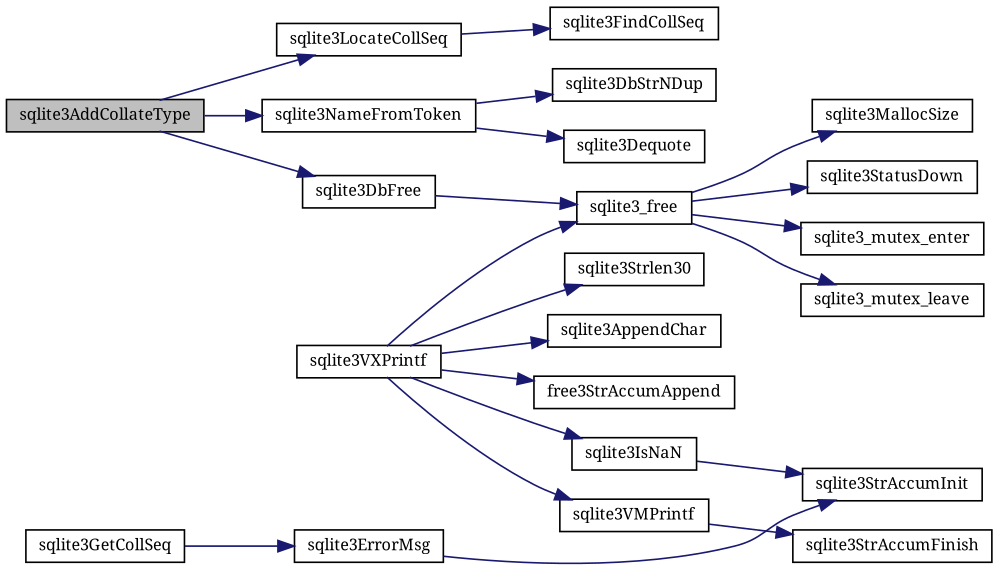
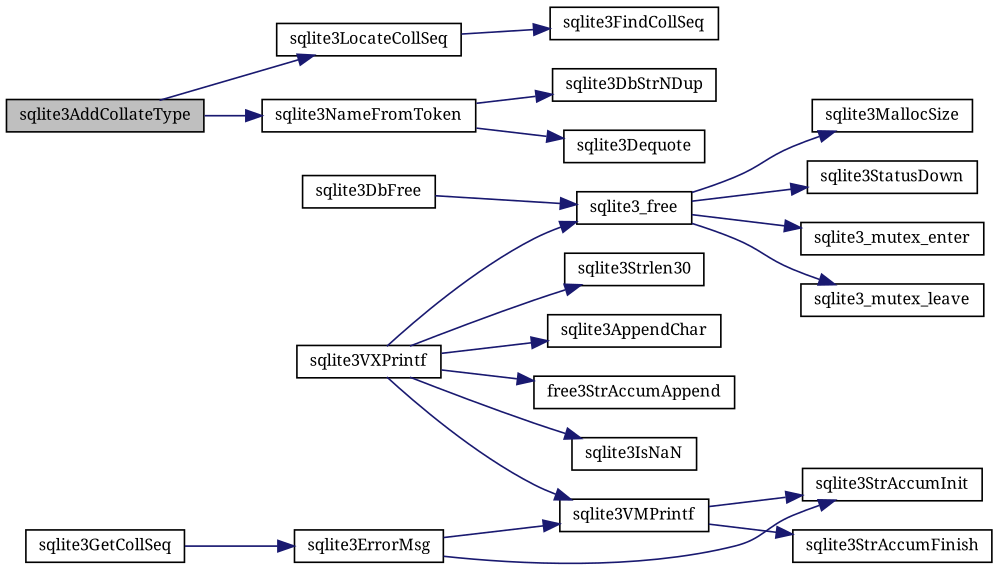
edge "sqlite3AddCollateType" -> "sqlite3DbFree": removed
edge "sqlite3IsNaN" -> "sqlite3StrAccumInit": now "sqlite3VMPrintf" -> "sqlite3StrAccumInit"
edge "sqlite3ErrorMsg" -> "sqlite3VMPrintf": added
